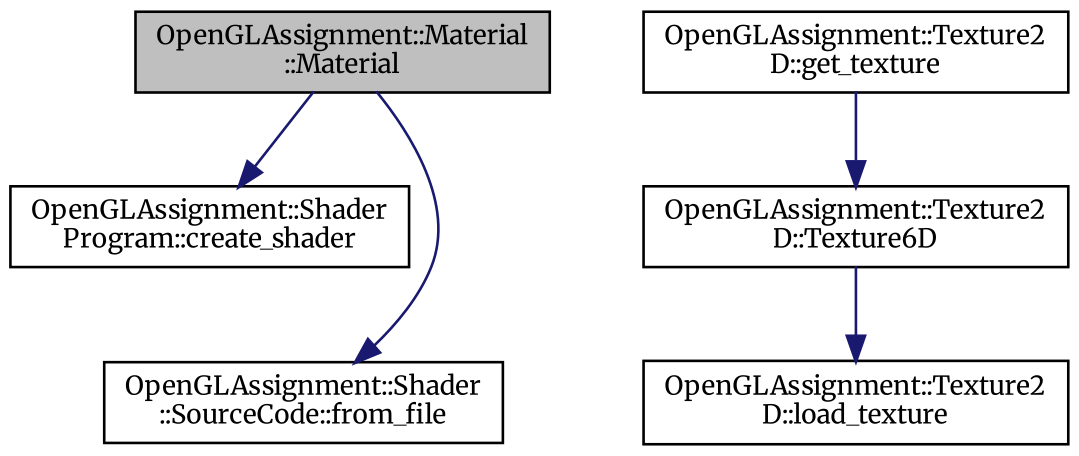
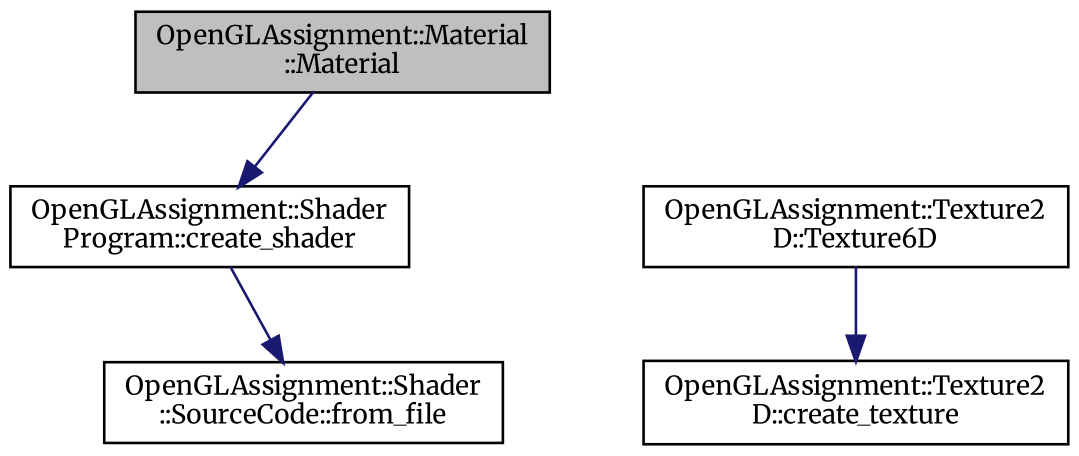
node "OpenGLAssignment::Texture2 D::get_texture": removed
edge "OpenGLAssignment::Material ::Material" -> "OpenGLAssignment::Shader ::SourceCode::from_file": now "OpenGLAssignment::Shader Program::create_shader" -> "OpenGLAssignment::Shader ::SourceCode::from_file"
node "OpenGLAssignment::Texture2 D::load_texture": label "OpenGLAssignment::Texture2 D::load_texture" -> "OpenGLAssignment::Texture2 D::create_texture"
